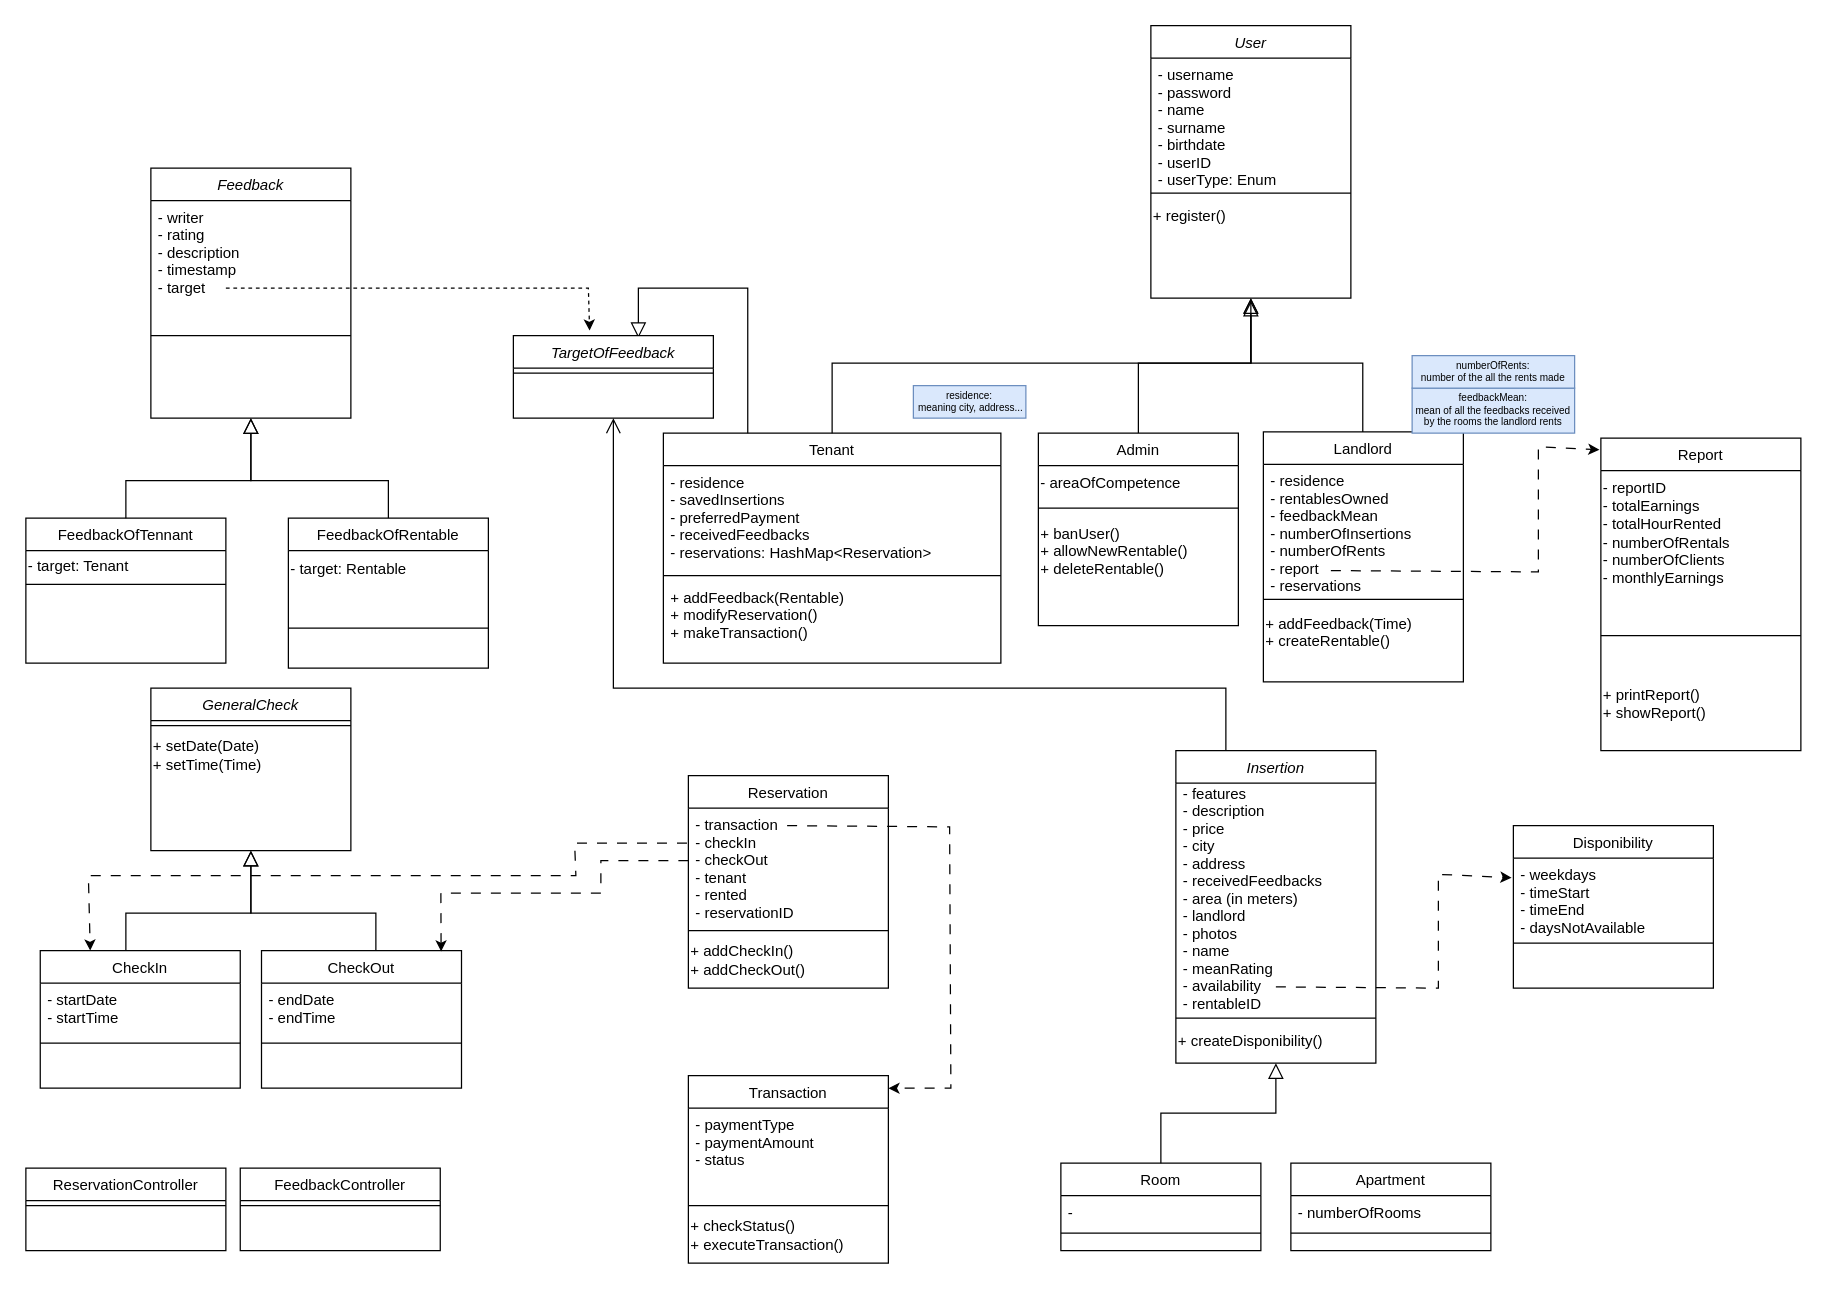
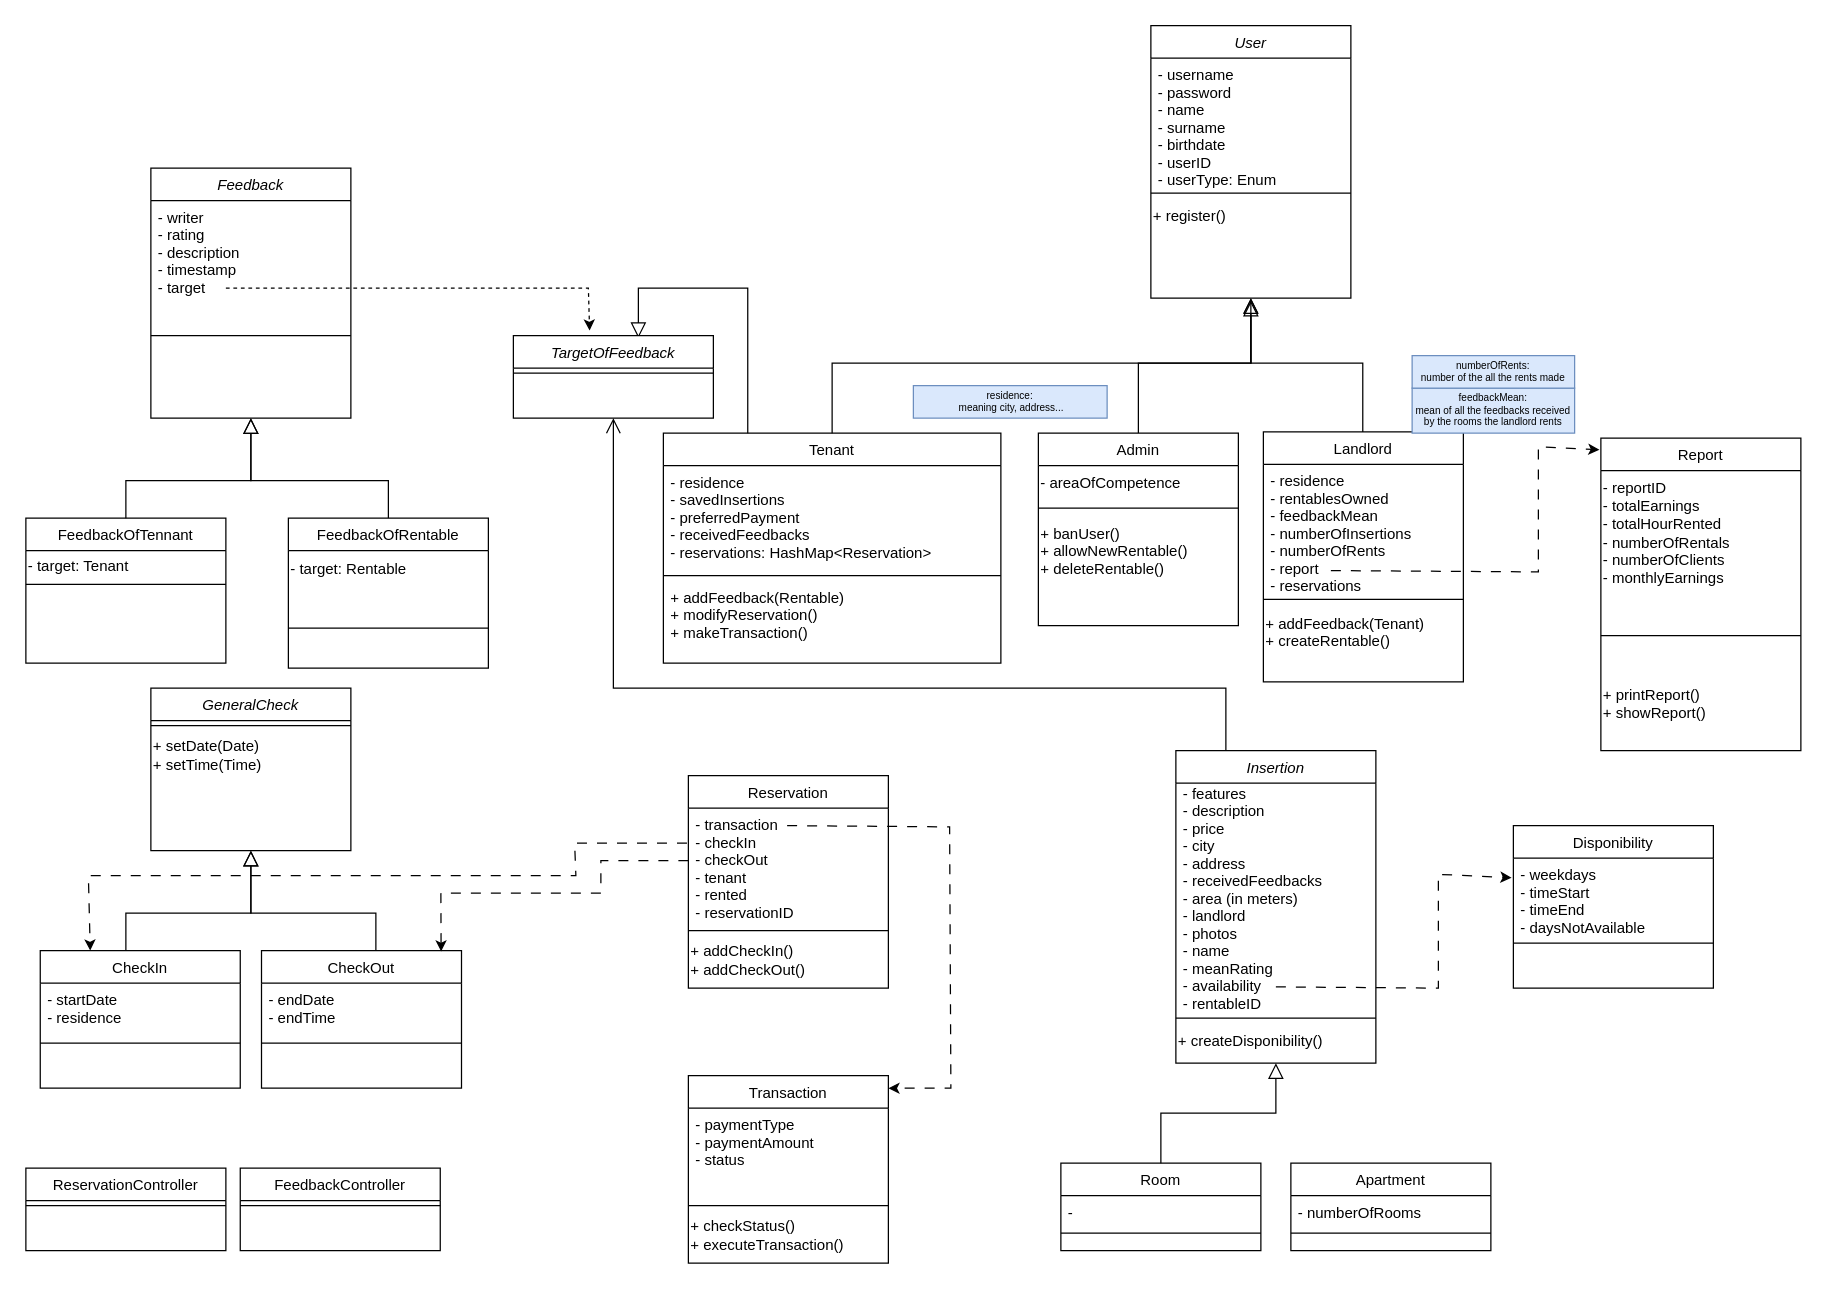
node "residence: meaning city, address...": size 113x33 -> 194x33
node "+ addFeedback(Time) + createRentable()": label "+ addFeedback(Time) + createRentable()" -> "+ addFeedback(Tenant) + createRentable()"
node "- startDate - startTime": label "- startDate - startTime" -> "- startDate - residence"
